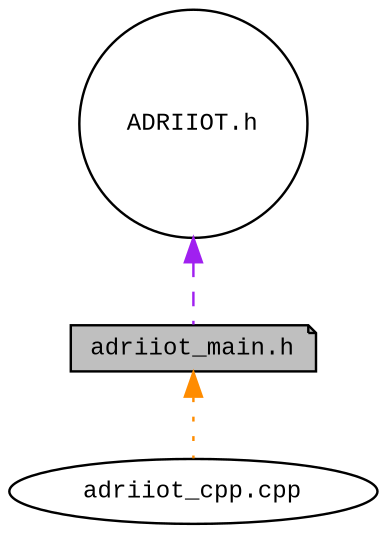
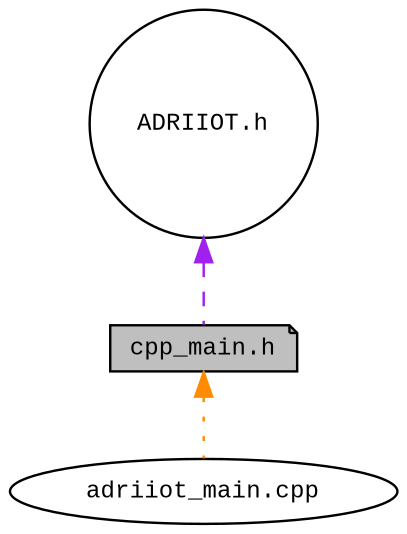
node "adriiot_main.h": label "adriiot_main.h" -> "cpp_main.h"
node "adriiot_cpp.cpp": label "adriiot_cpp.cpp" -> "adriiot_main.cpp"
